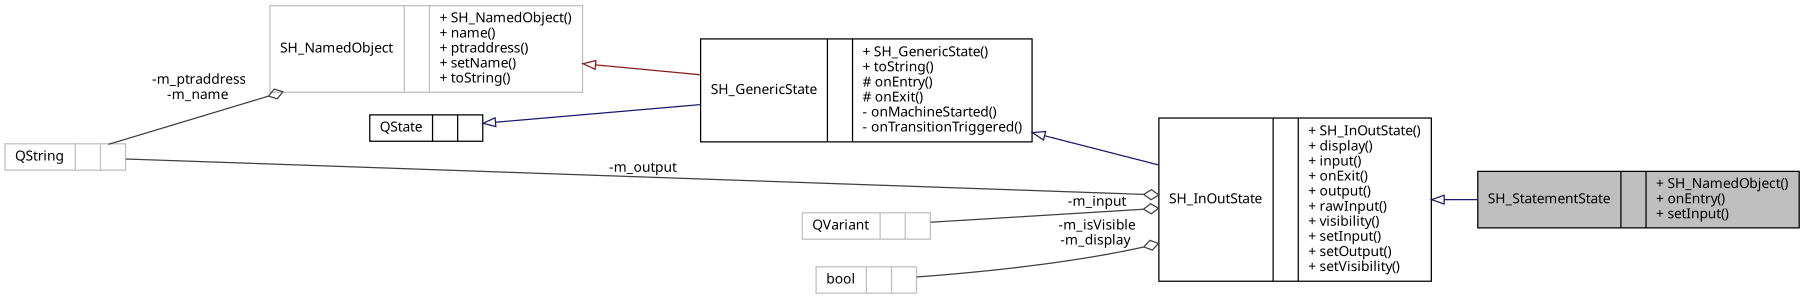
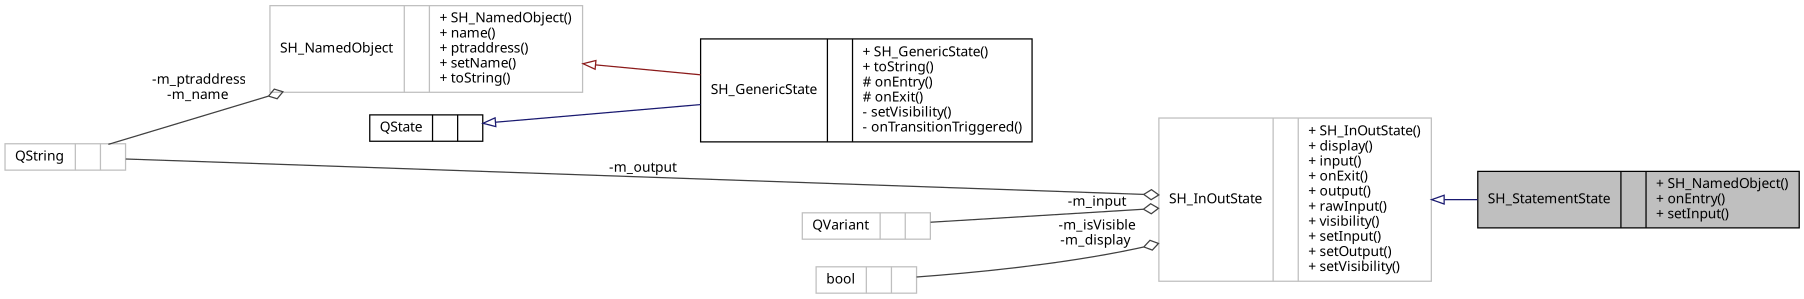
node "SH_GenericState": text "- onMachineStarted()" -> "- setVisibility()"
edge "SH_InOutState" -> "SH_GenericState": removed
node "SH_InOutState": color black -> grey75
